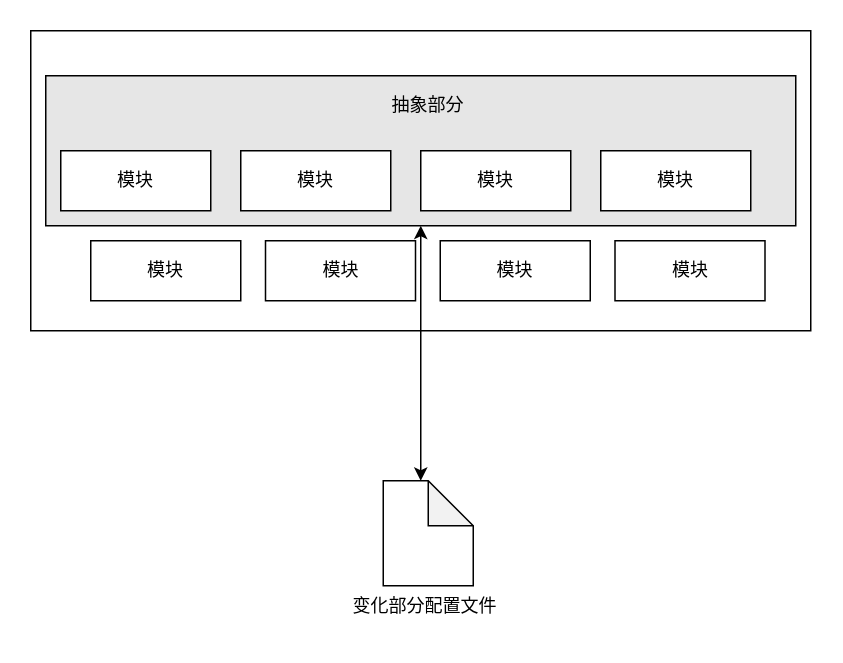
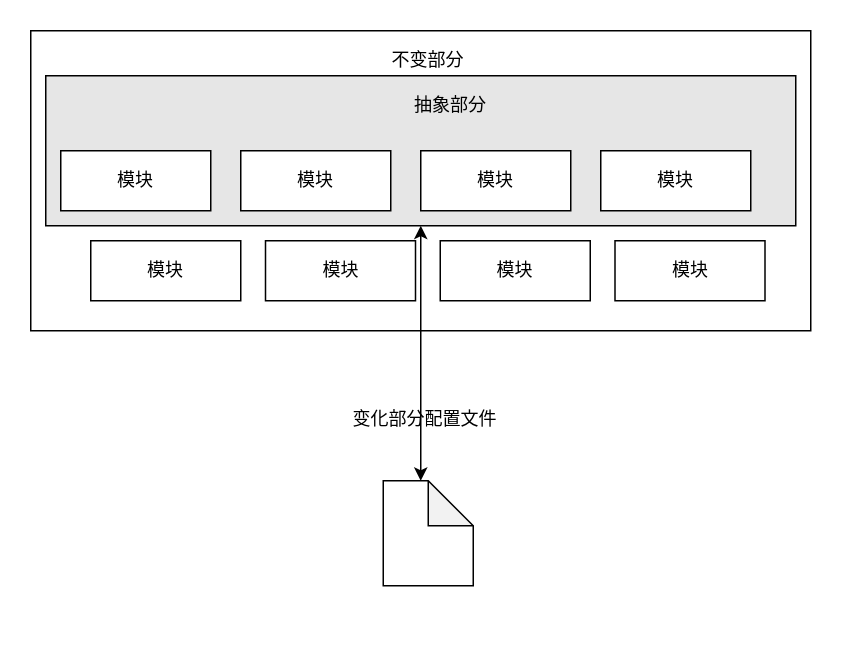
node "不变部分": added
node "抽象部分": moved (428, 106) -> (451, 106)
node "变化部分配置文件": moved (440, 608) -> (440, 421)
